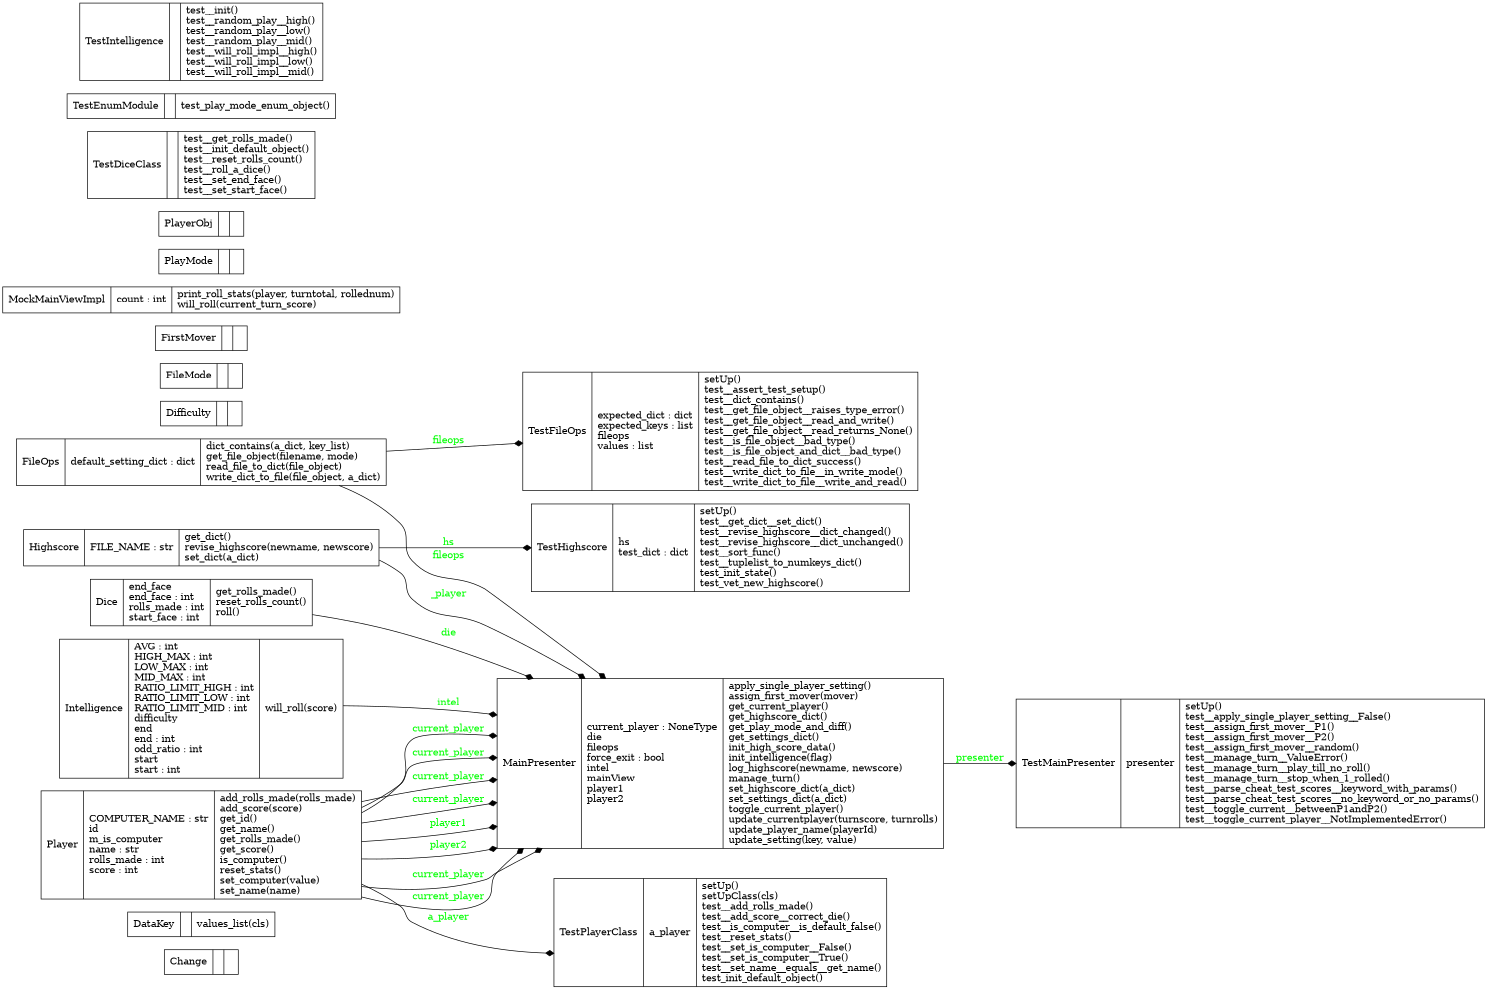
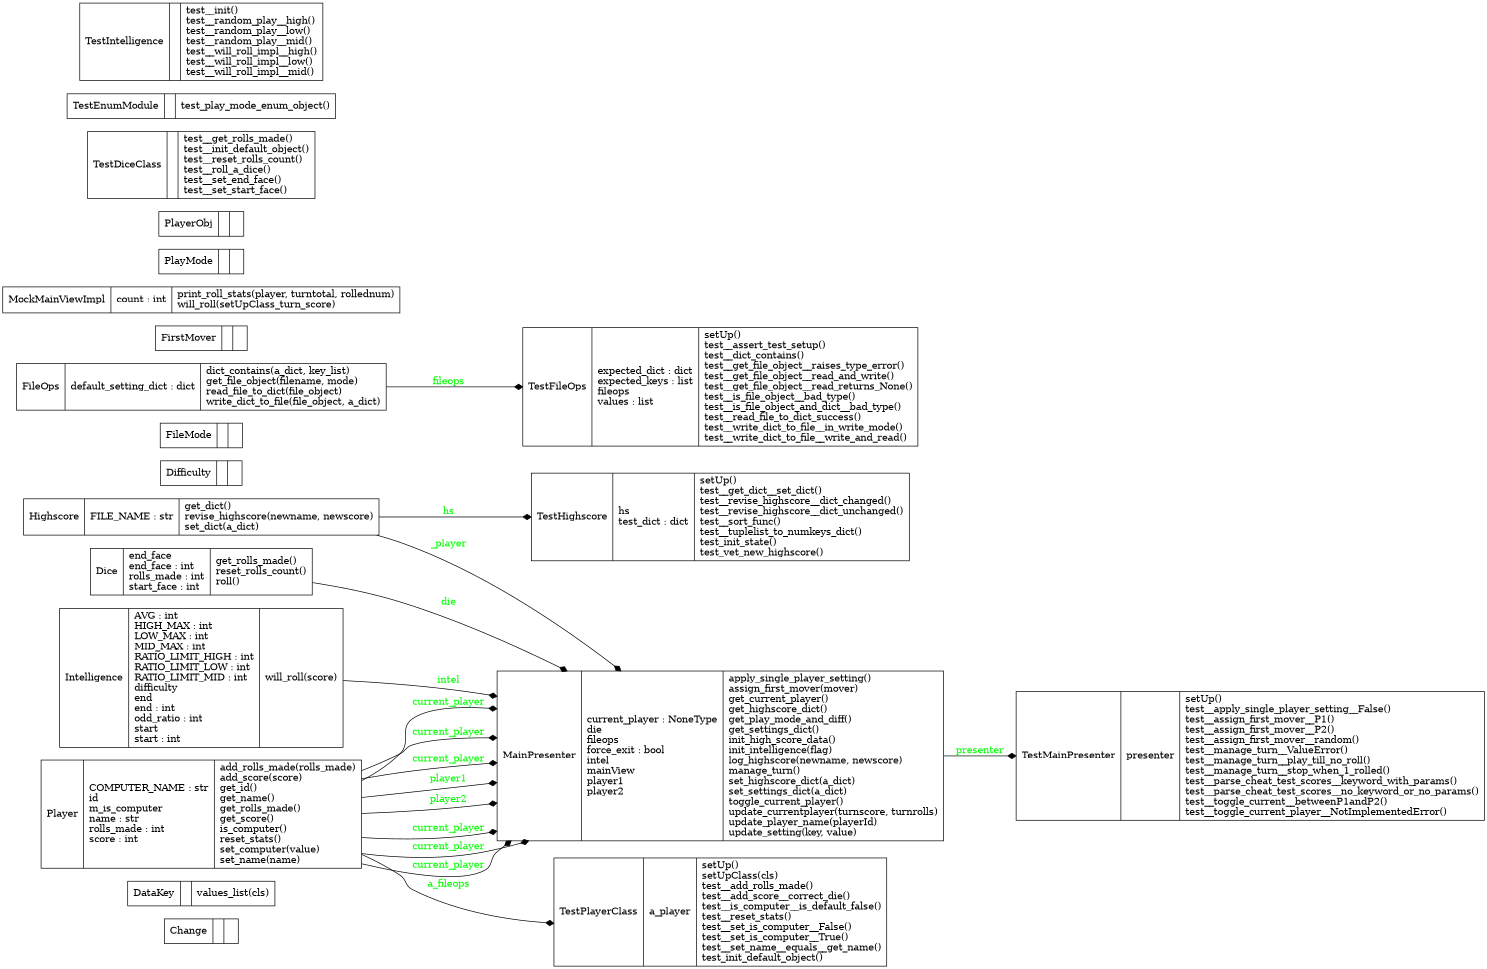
node "MockMainViewImpl": text "will_roll(current_turn_score)" -> "will_roll(setUpClass_turn_score)"
edge "FileOps" -> "MainPresenter": removed, label "fileops"
edge "Player" -> "TestPlayerClass": label "a_player" -> "a_fileops"
